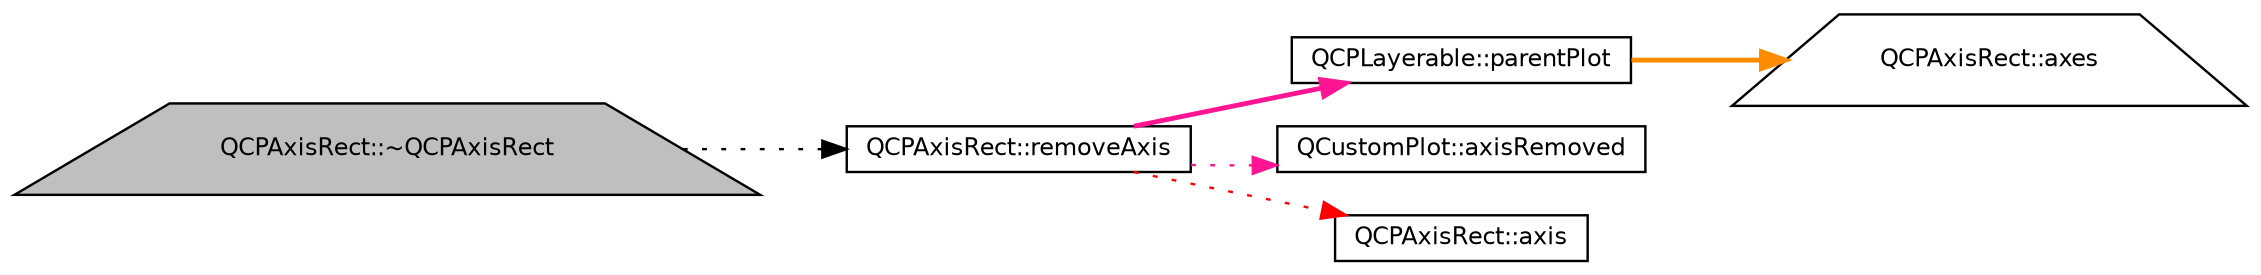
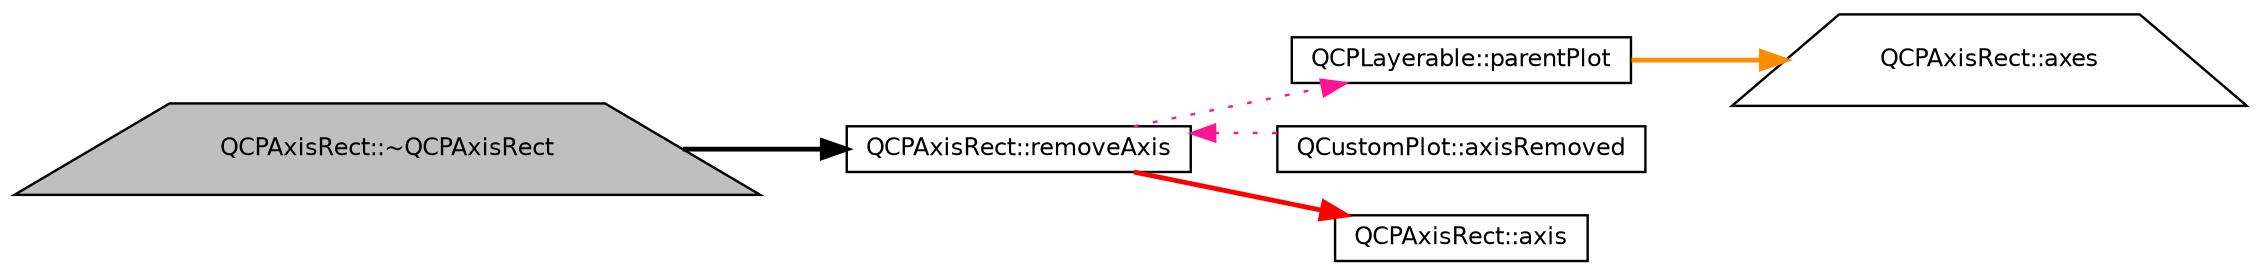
edge "QCPAxisRect::removeAxis" -> "QCPLayerable::parentPlot": style bold -> dotted
edge "QCPAxisRect::~QCPAxisRect" -> "QCPAxisRect::removeAxis": style dotted -> bold
edge "QCPAxisRect::removeAxis" -> "QCustomPlot::axisRemoved": reversed
edge "QCPAxisRect::removeAxis" -> "QCPAxisRect::axis": style dotted -> bold
